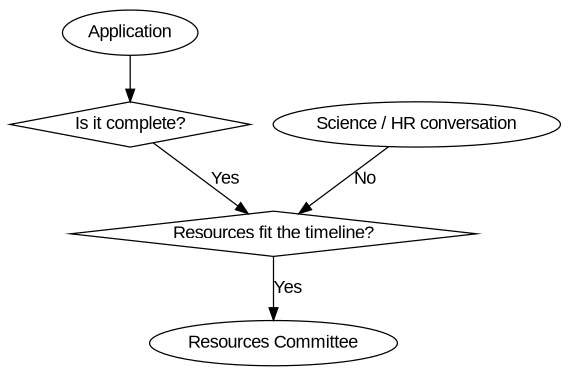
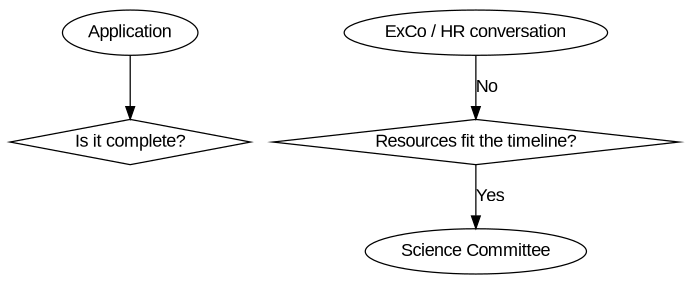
node "Science / HR conversation": label "Science / HR conversation" -> "ExCo / HR conversation"
edge "Is it complete?" -> "Resources fit the timeline?": removed, label "Yes"
node "Resources Committee": label "Resources Committee" -> "Science Committee"
